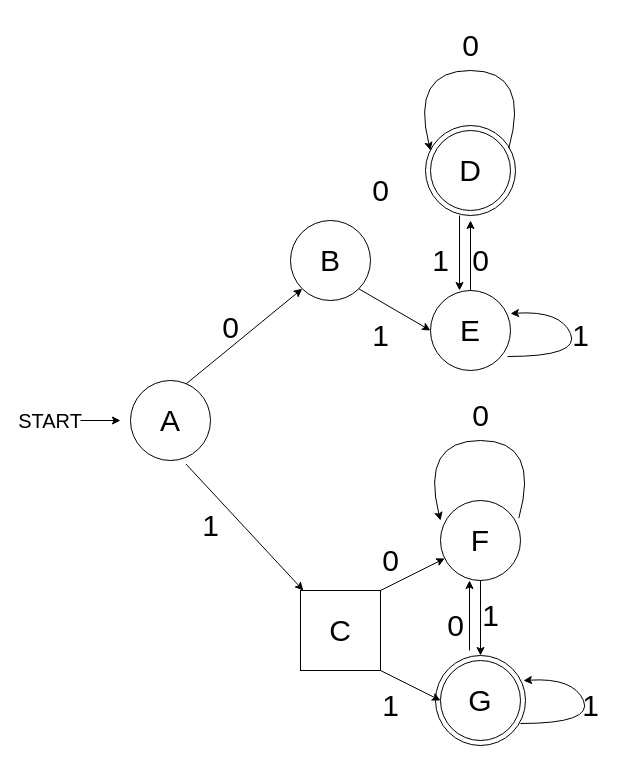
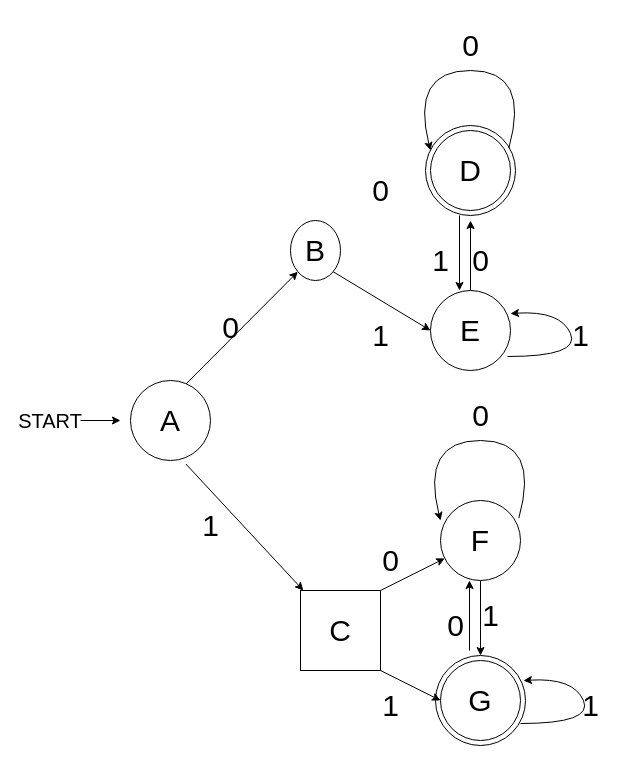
node "B": size 80x80 -> 50x60
